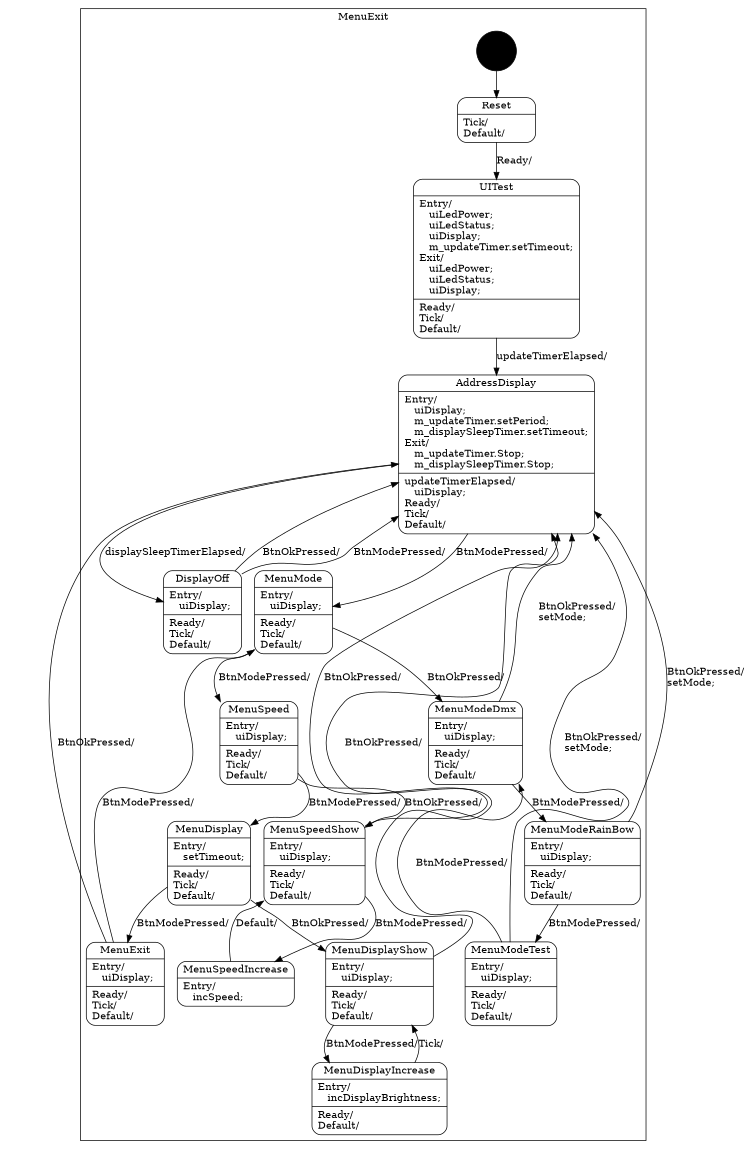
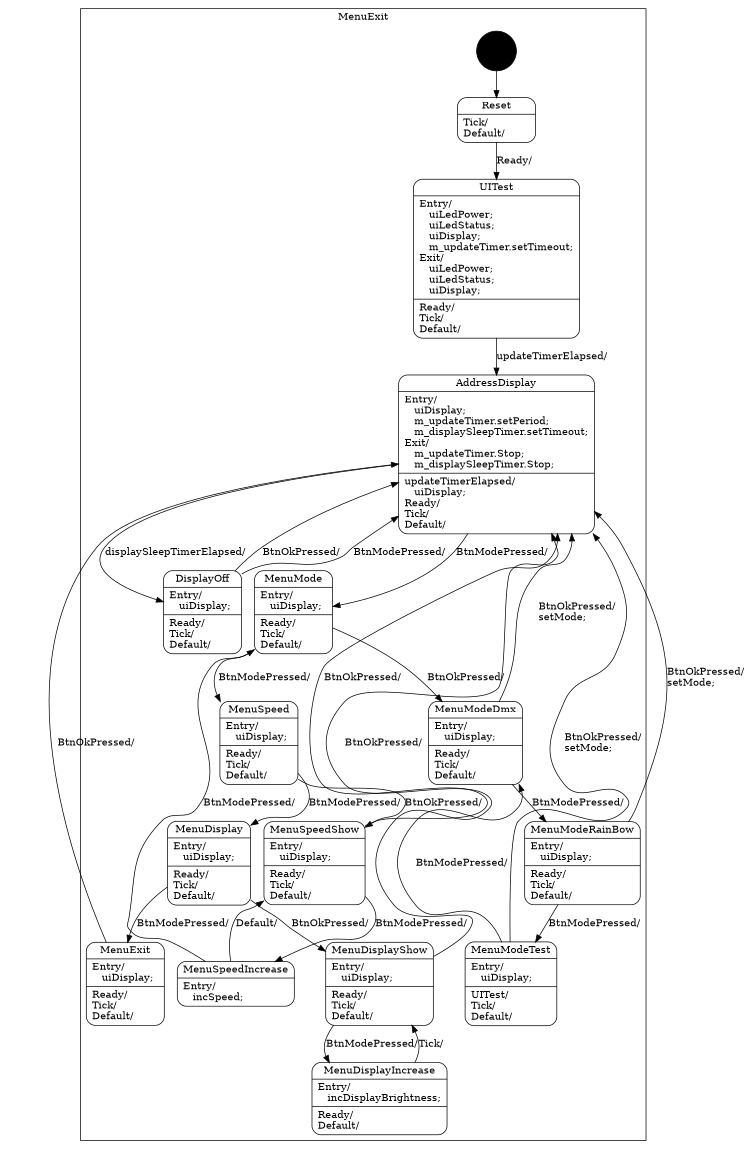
edge "MenuExit" -> "MenuMode": now "MenuSpeedIncrease" -> "MenuMode"
node "MenuDisplay": text "setTimeout;" -> "uiDisplay;"
node "MenuModeTest": text "Ready/" -> "UITest/"
